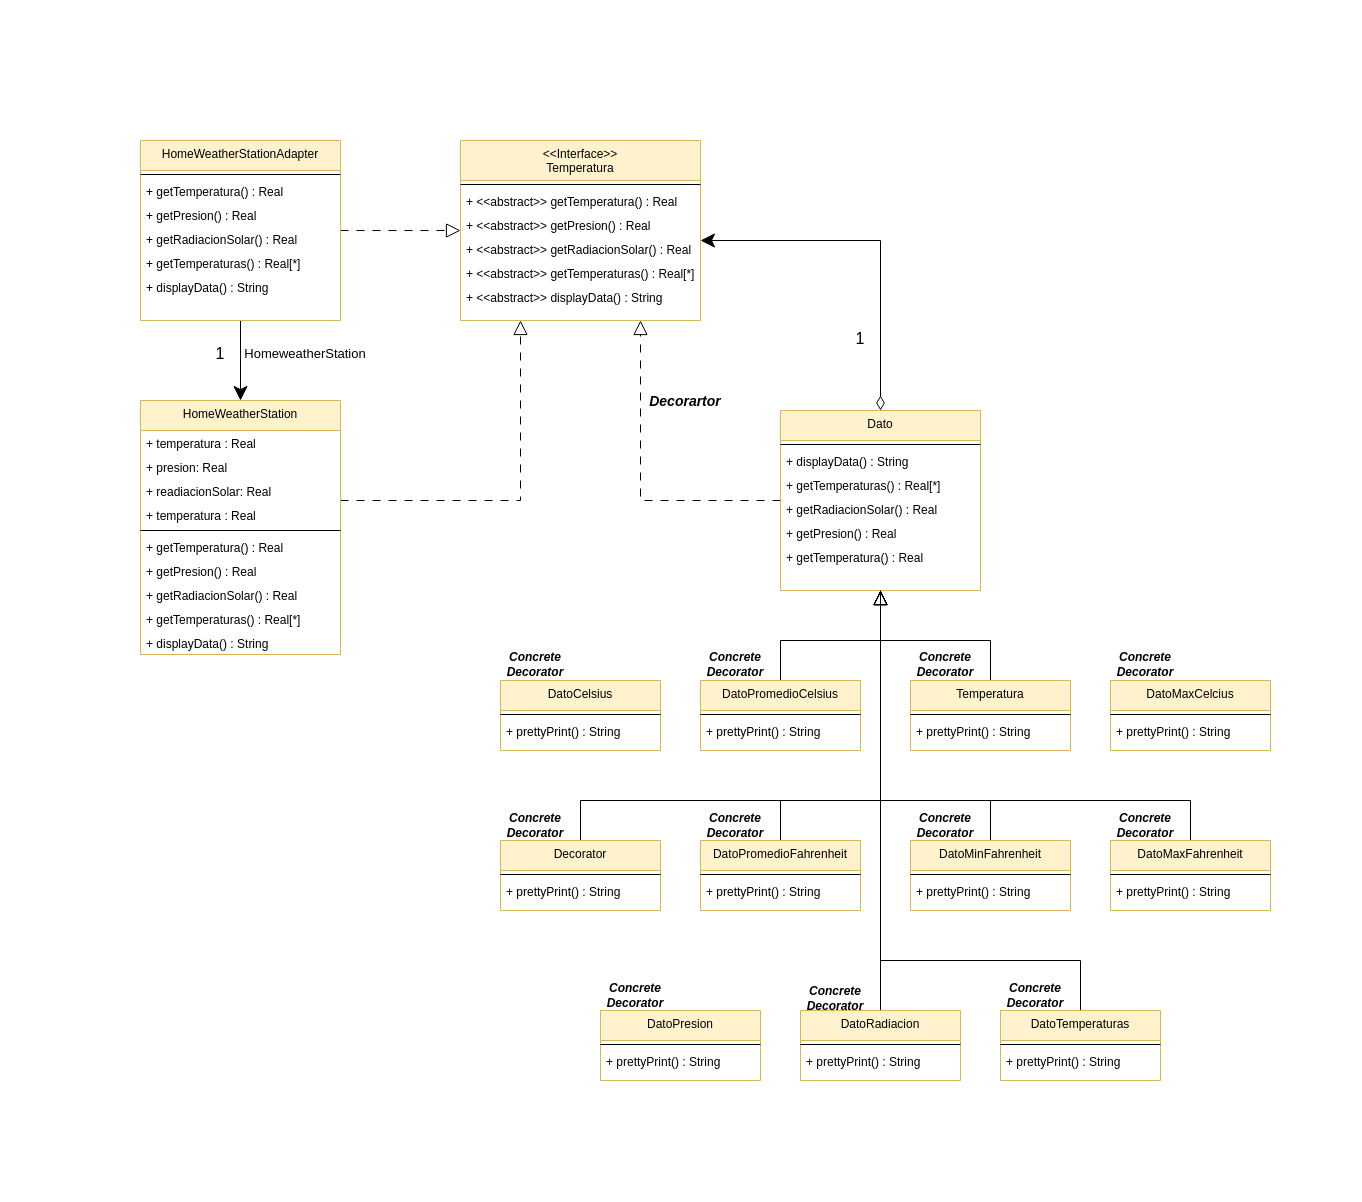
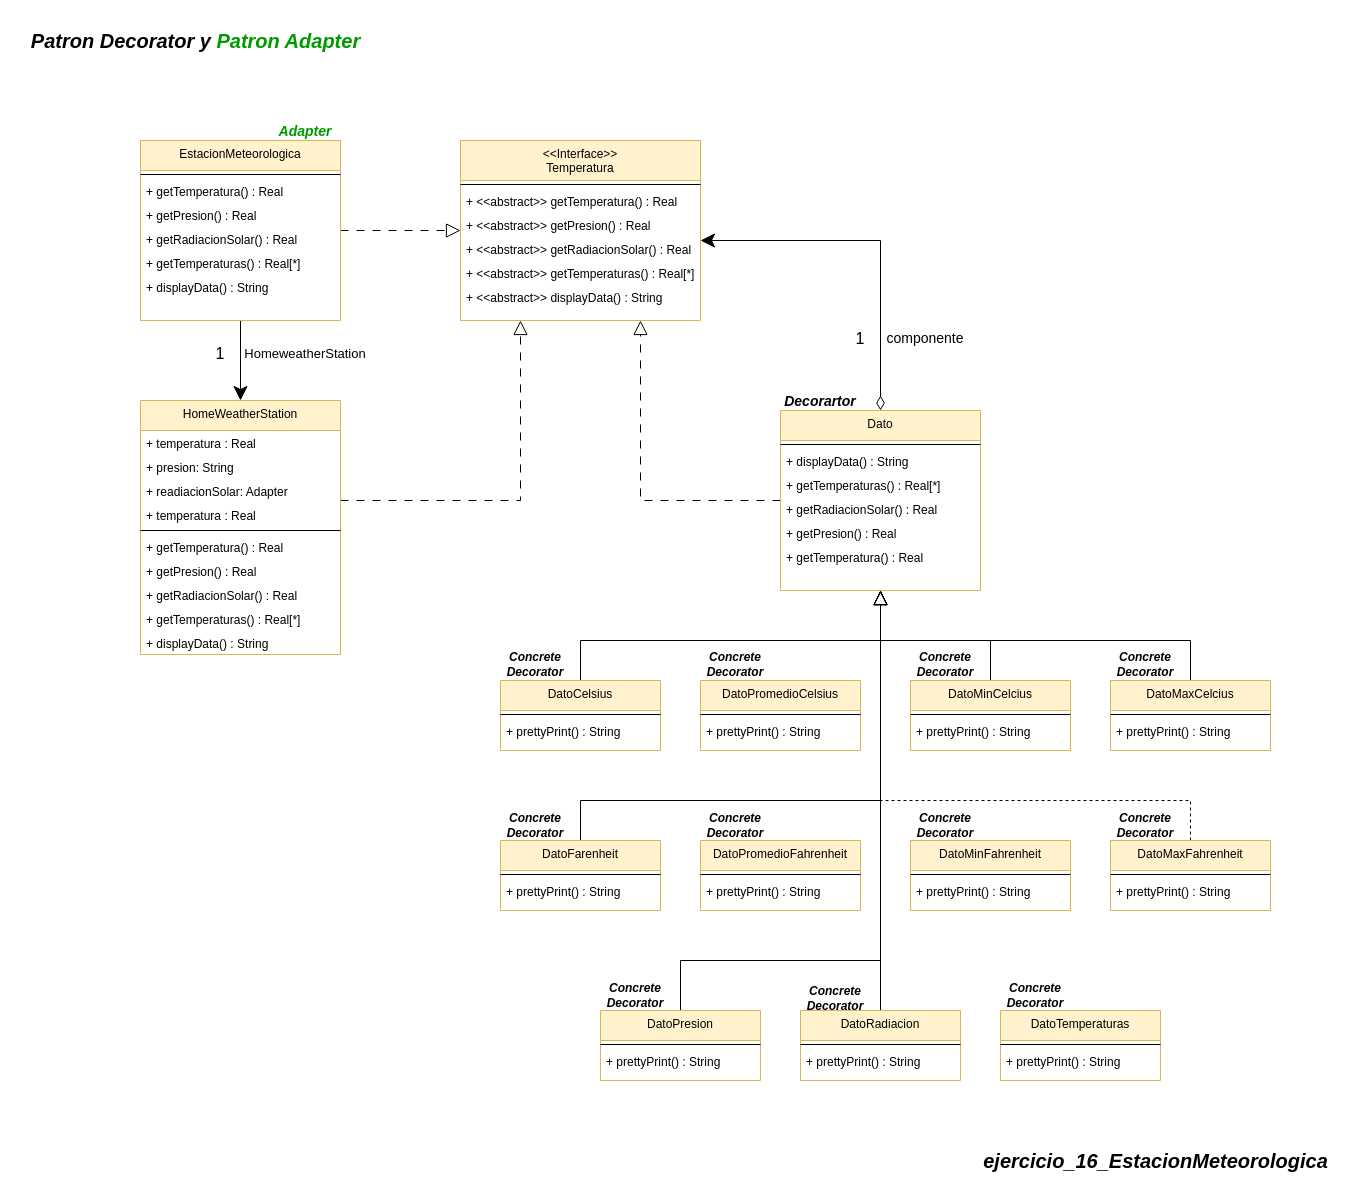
node "Patron Decorator y Patron Adapter": added
node "Adapter": added
node "HomeWeatherStationAdapter": label "HomeWeatherStationAdapter" -> "EstacionMeteorologica"
node "componente": added
node "Decorartor": moved (686, 401) -> (821, 401)
node "+ presion: Real": label "+ presion: Real" -> "+ presion: String"
node "+ readiacionSolar: Real": label "+ readiacionSolar: Real" -> "+ readiacionSolar: Adapter"
edge "Dato" -- "DatoRadiacion": arrowhead none -> block
edge "DatoCelsius" -> "Dato": added
edge "DatoMaxCelcius" -> "Dato": added
edge "DatoPromedioCelsius" -> "Dato": removed
node "Temperatura": label "Temperatura" -> "DatoMinCelcius"
edge "DatoMaxFahrenheit" -> "Dato": style solid -> dashed
edge "DatoPromedioFahrenheit" -> "Dato": removed
edge "DatoMinFahrenheit" -> "Dato": removed
node "Decorator": label "Decorator" -> "DatoFarenheit"
edge "DatoPresion" -> "Dato": added
edge "DatoTemperaturas" -> "Dato": removed
node "ejercicio_16_EstacionMeteorologica": added
